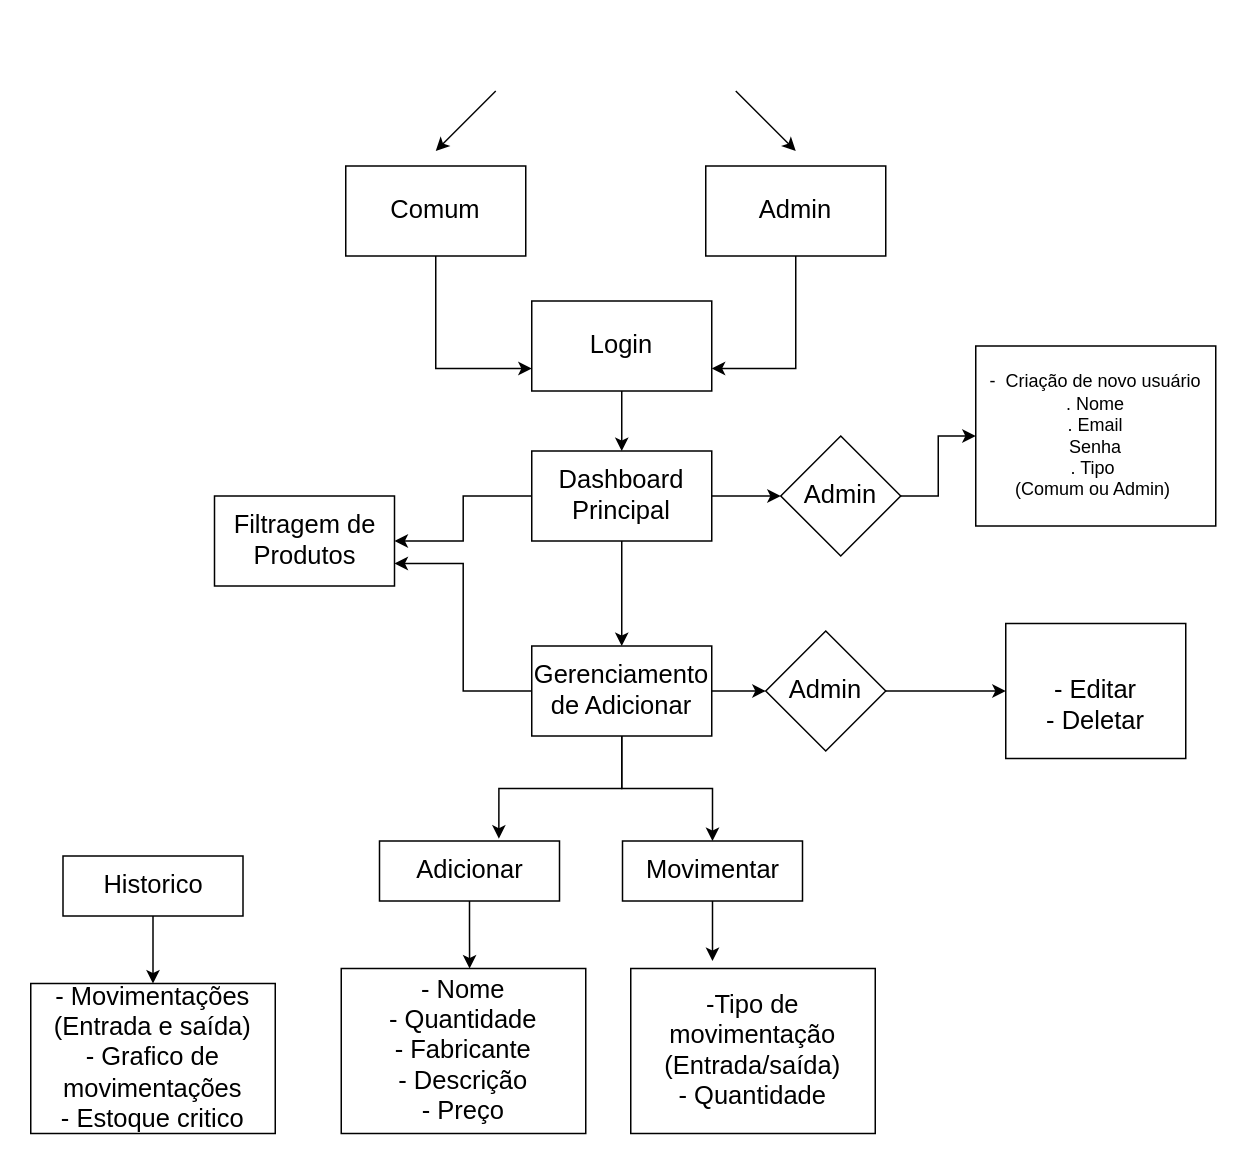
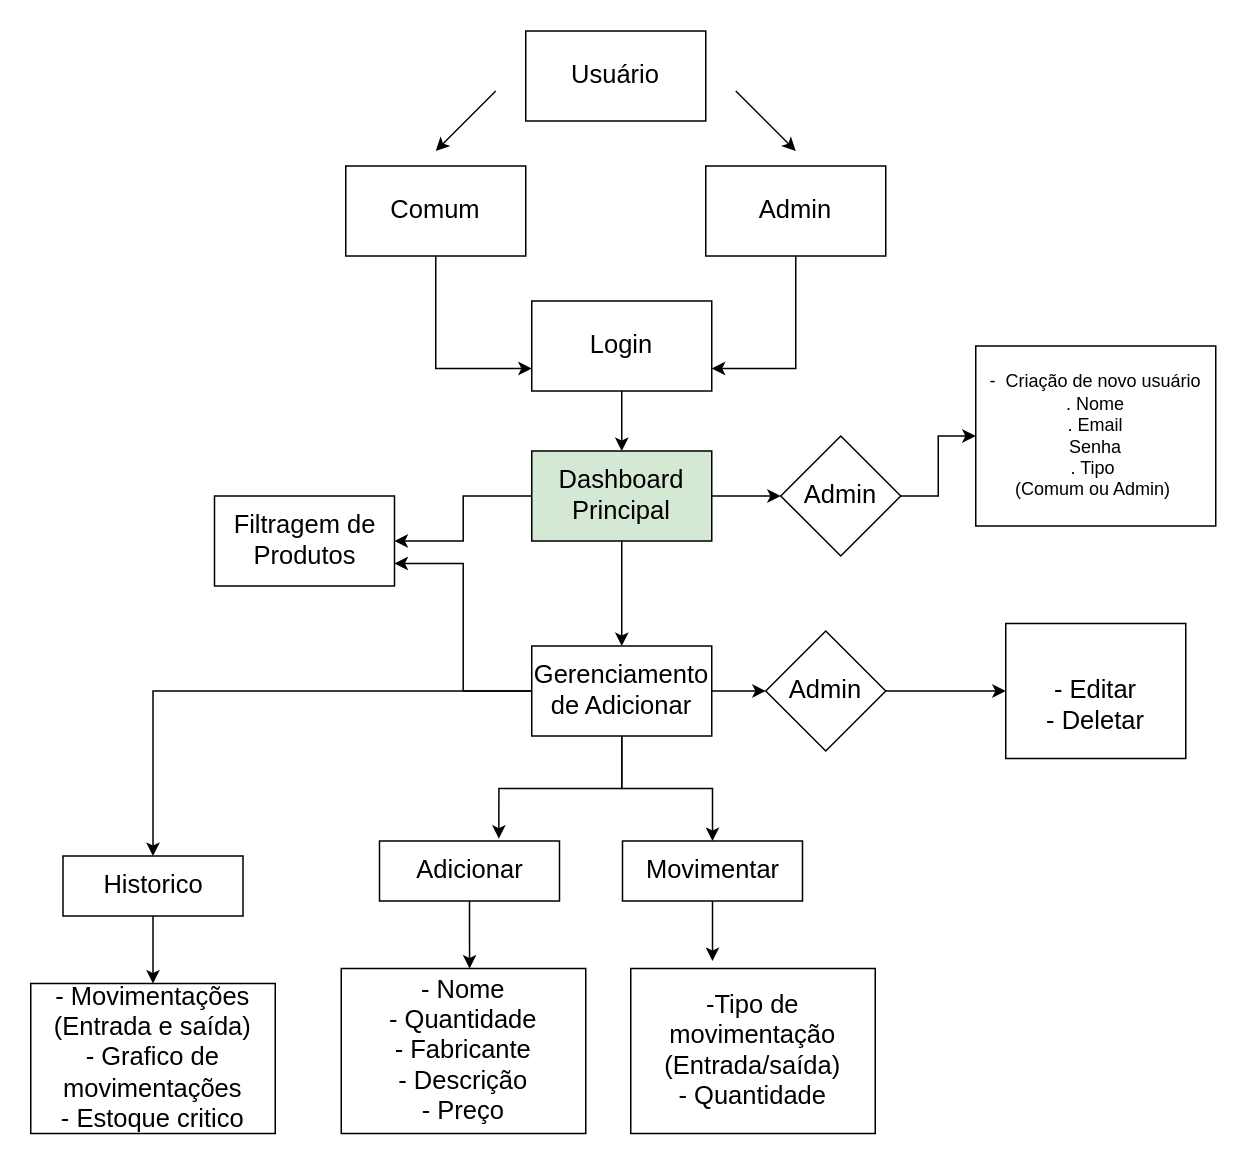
node "Usuário": added
node "Dashboard Principal": fillcolor #ffffff -> #d5e8d4
edge "Gerenciamento de Adicionar" -> "Historico": added
